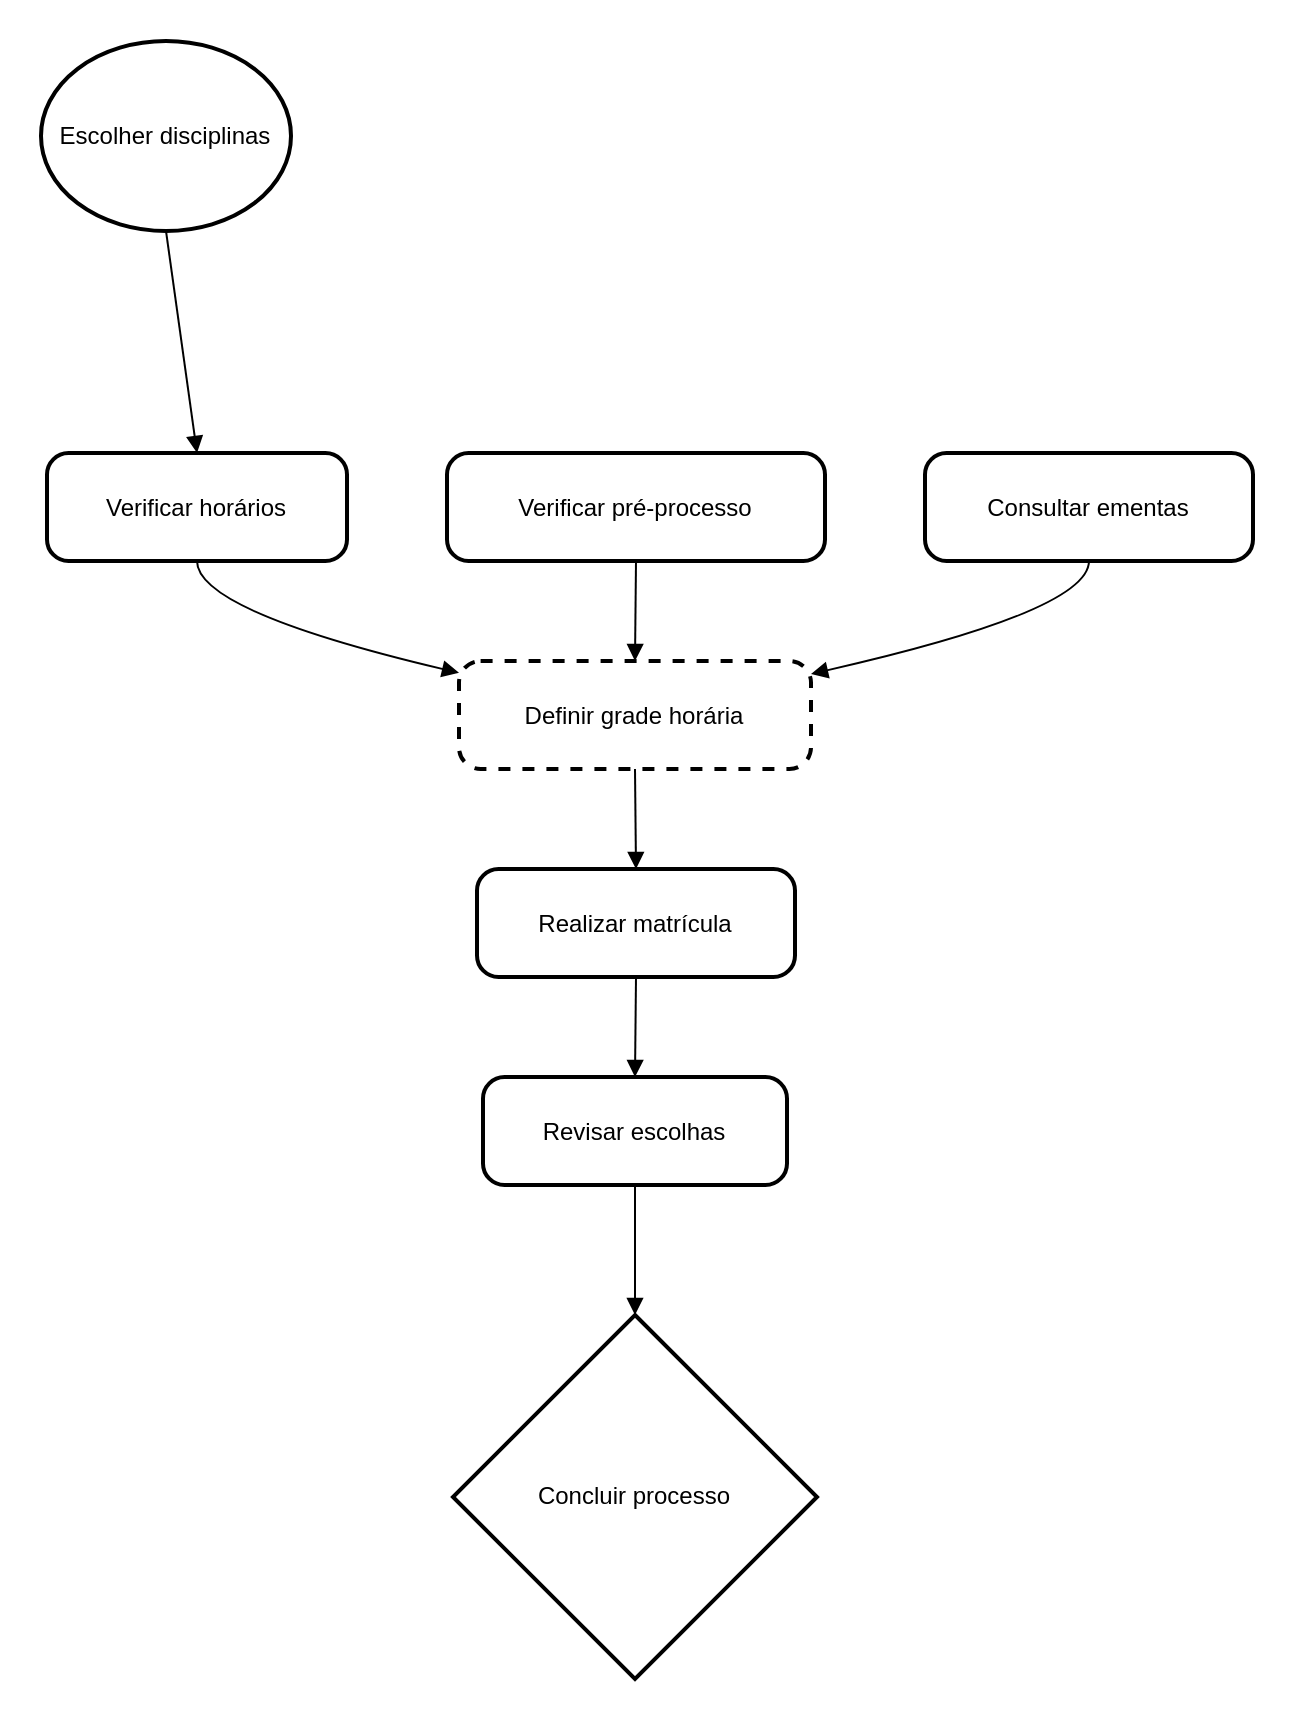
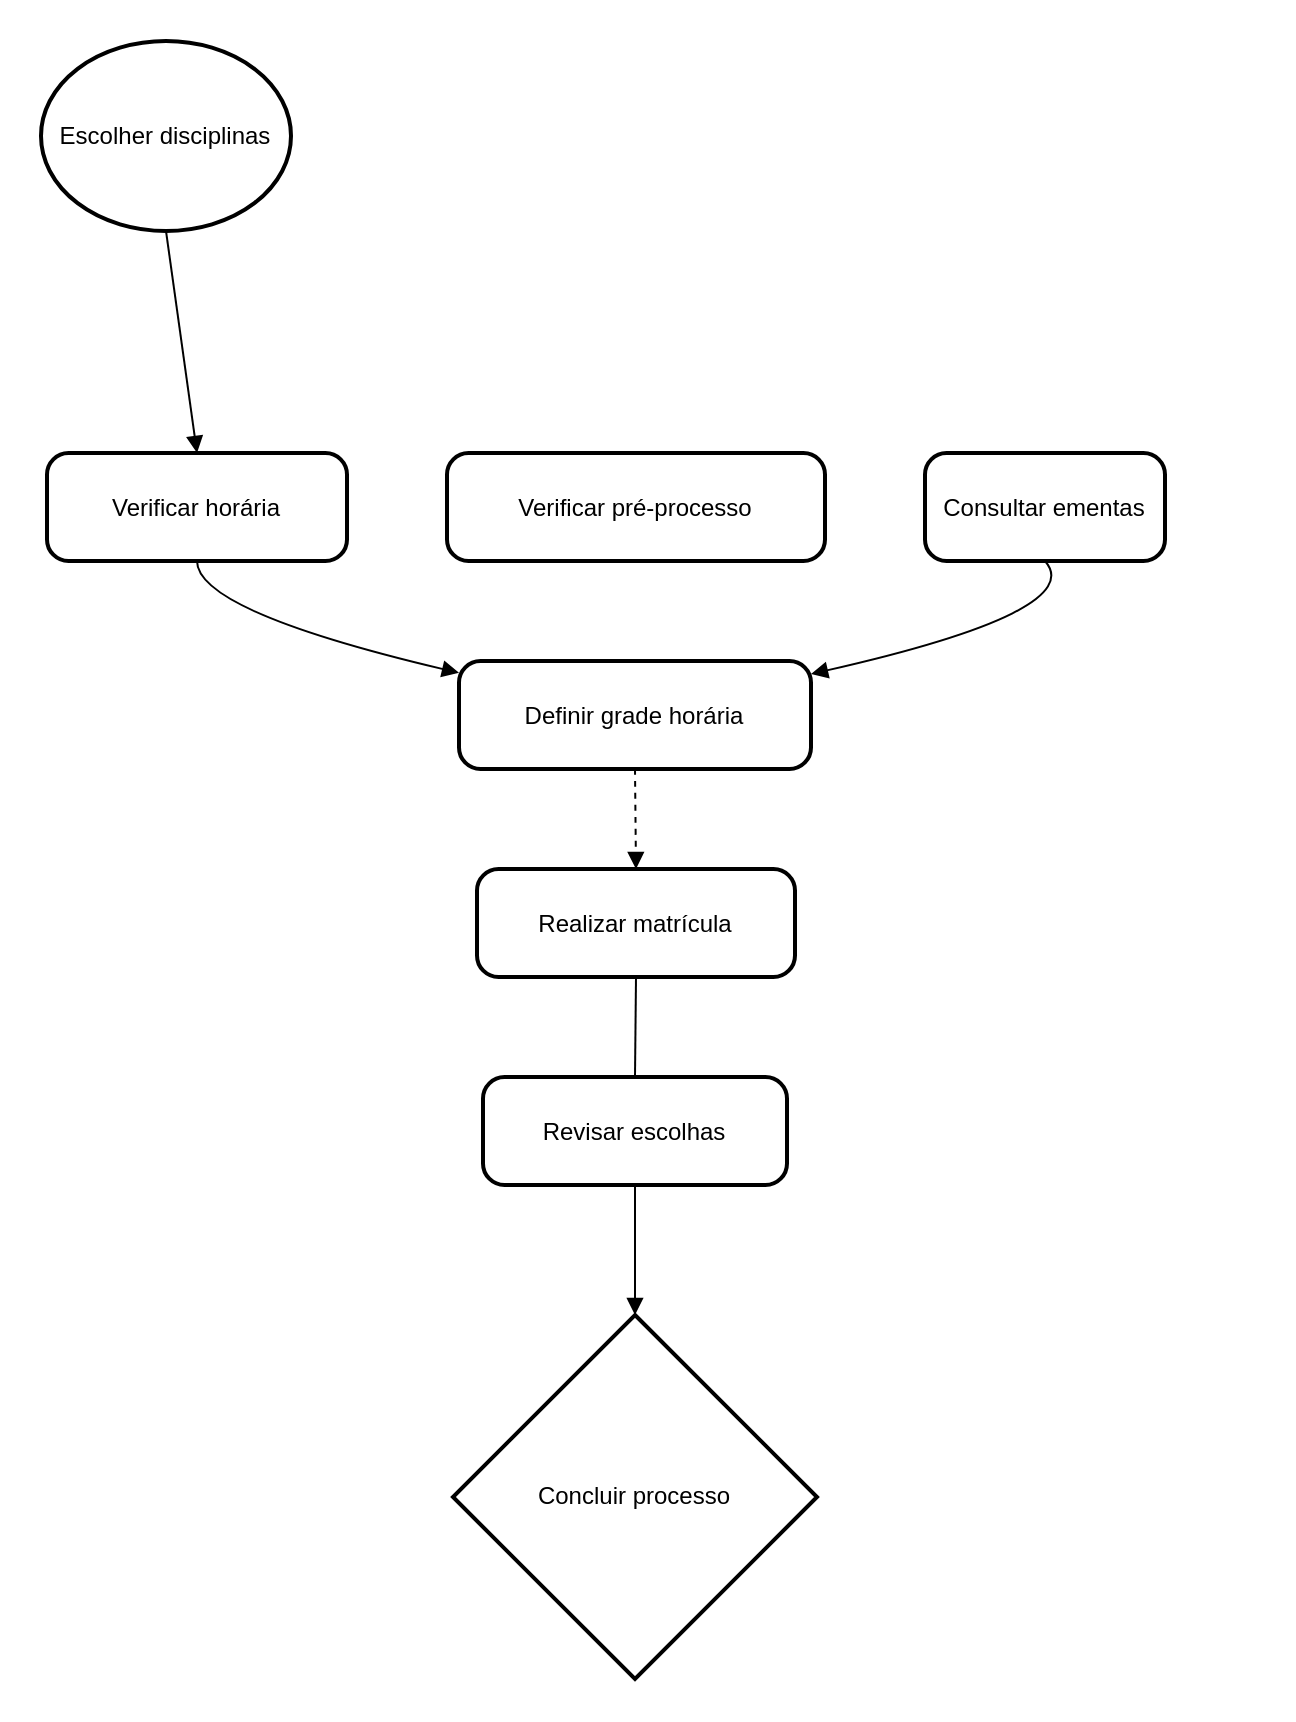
node "Consultar ementas": size 328x108 -> 240x108
node "Verificar horários": label "Verificar horários" -> "Verificar horária"
edge "Verificar pré-processo" -> "Definir grade horária": removed
node "Definir grade horária": style dashed -> solid
edge "Definir grade horária" -> "Realizar matrícula": style solid -> dashed
edge "Realizar matrícula" -> "Revisar escolhas": arrowhead block -> none
